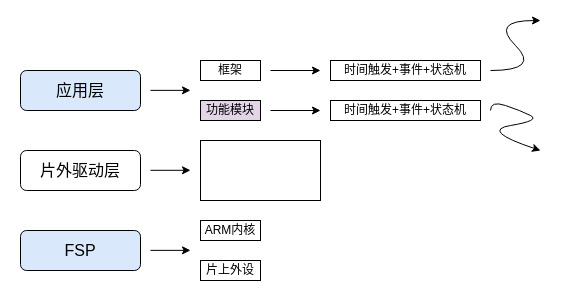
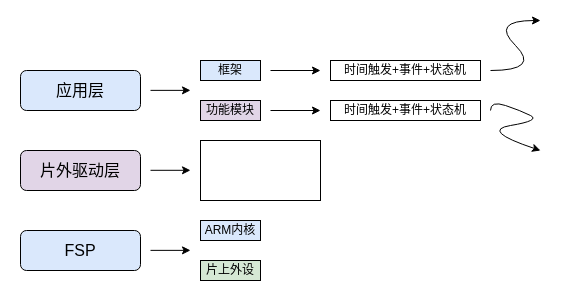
node "框架": fillcolor #ffffff -> #dae8fc
node "片外驱动层": fillcolor #ffffff -> #e1d5e7
node "ARM内核": fillcolor #ffffff -> #dae8fc
node "片上外设": fillcolor #ffffff -> #d5e8d4
